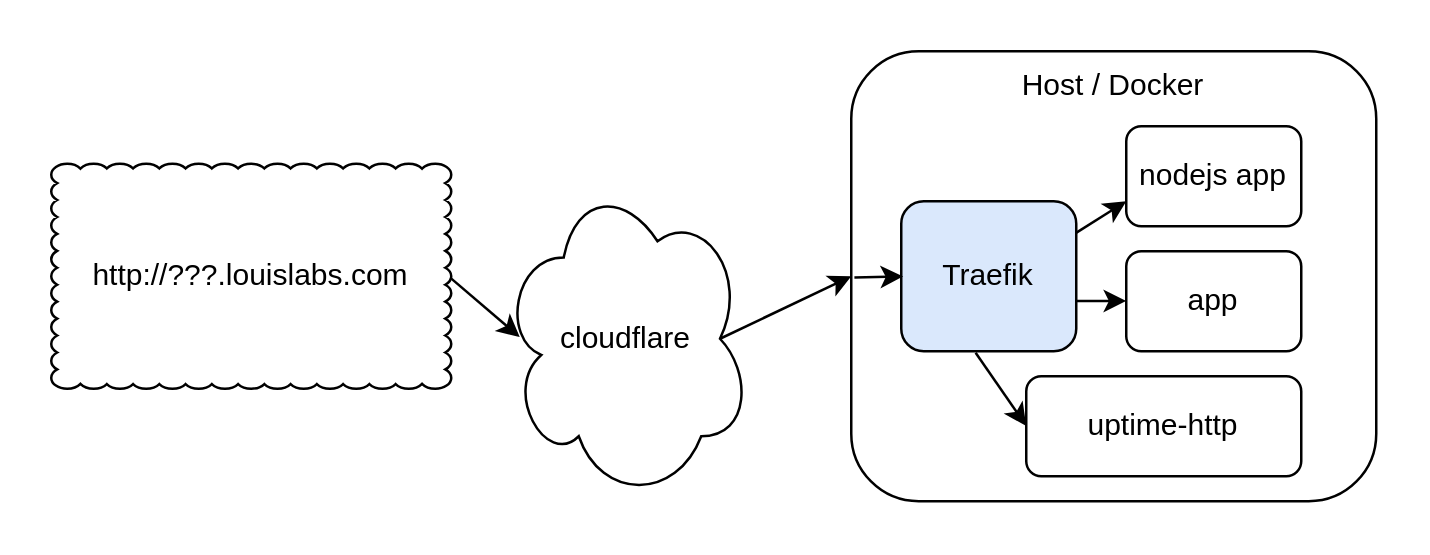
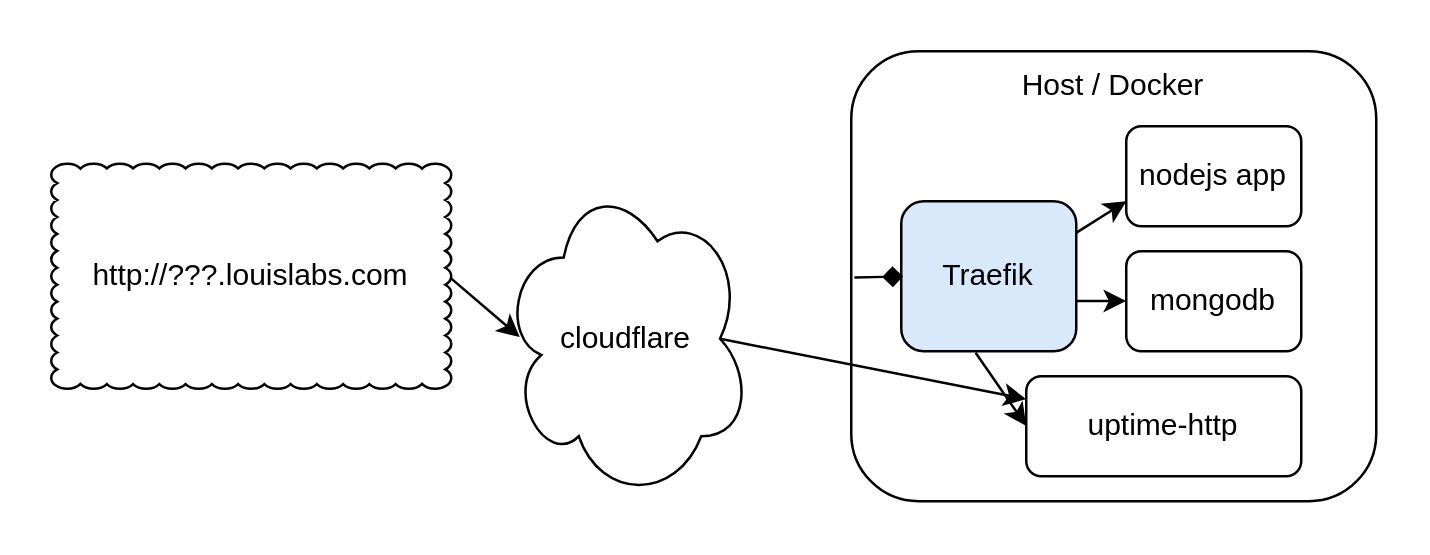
edge "Host / Docker" -> "Traefik": arrowhead classic -> diamond
node "app": label "app" -> "mongodb"
edge "cloudflare" -> "Host / Docker": now "cloudflare" -> "uptime-http"
